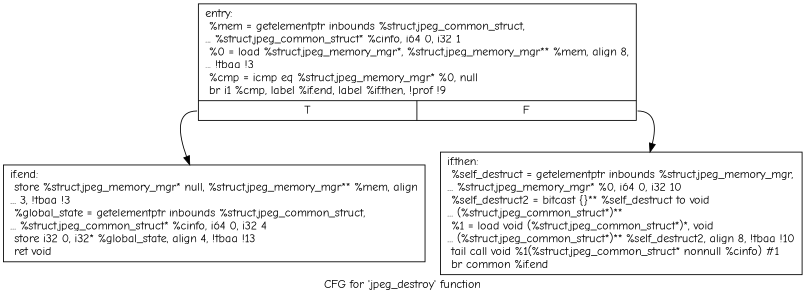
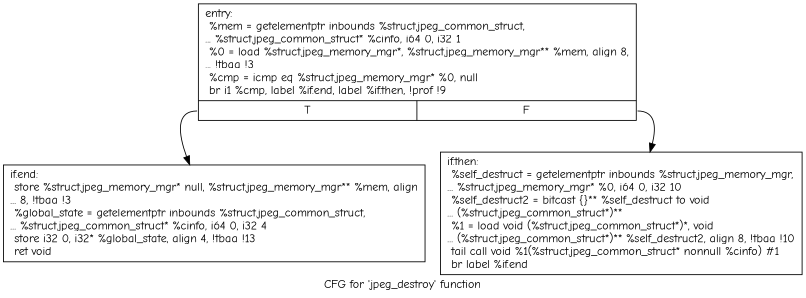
node "if.end:": text "... 3, !tbaa !3" -> "... 8, !tbaa !3"
node "if.then:": text "br common %if.end" -> "br label %if.end"
